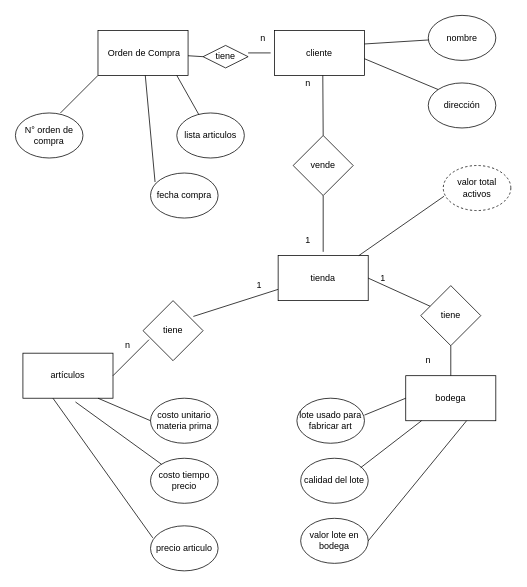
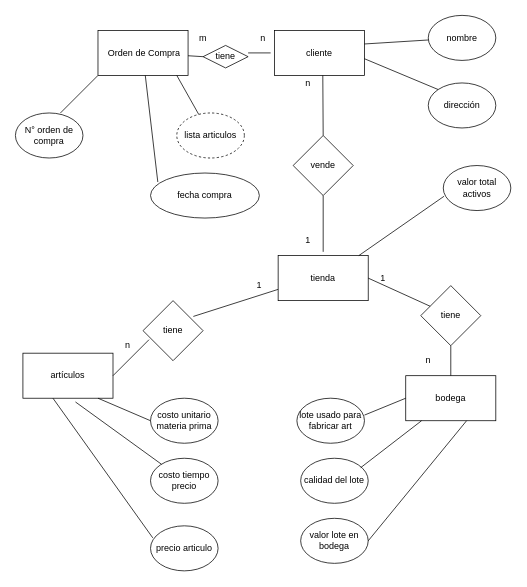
node "m": added
node "lista articulos": style solid -> dashed
node "valor total activos": style dashed -> solid
node "fecha compra": size 68x45 -> 109x45
